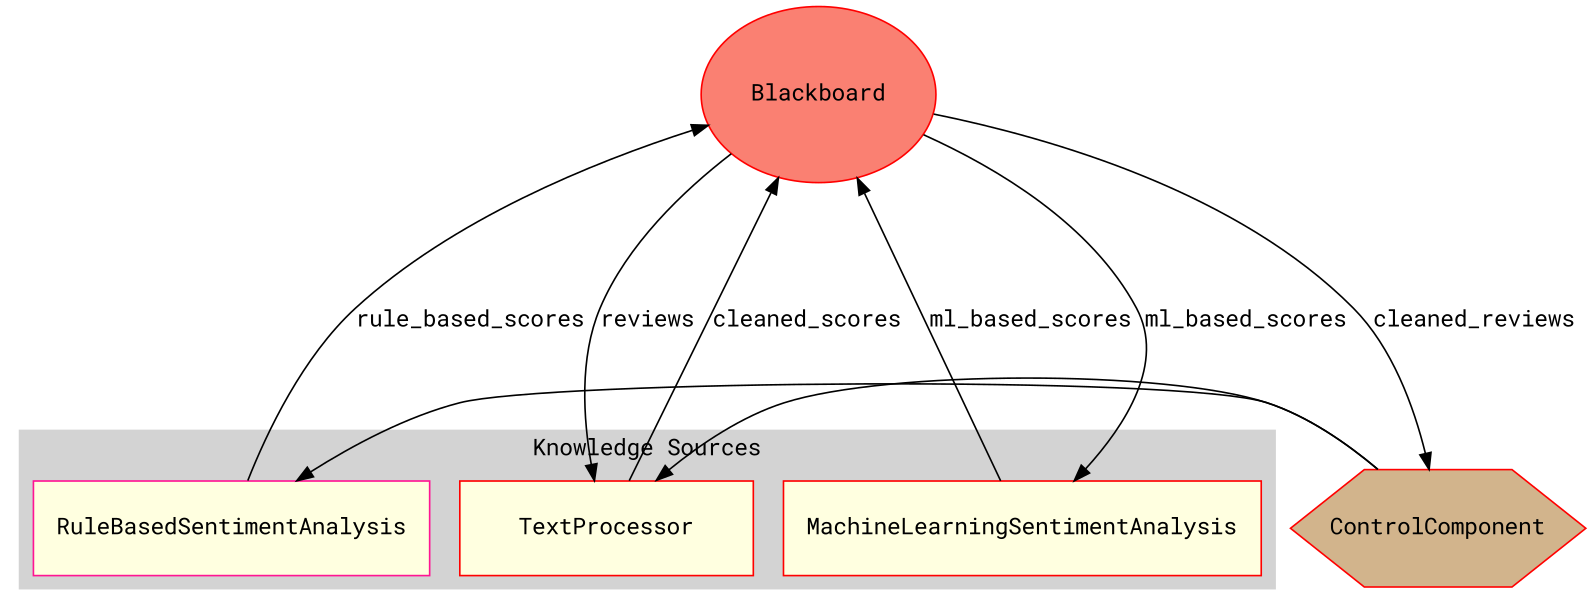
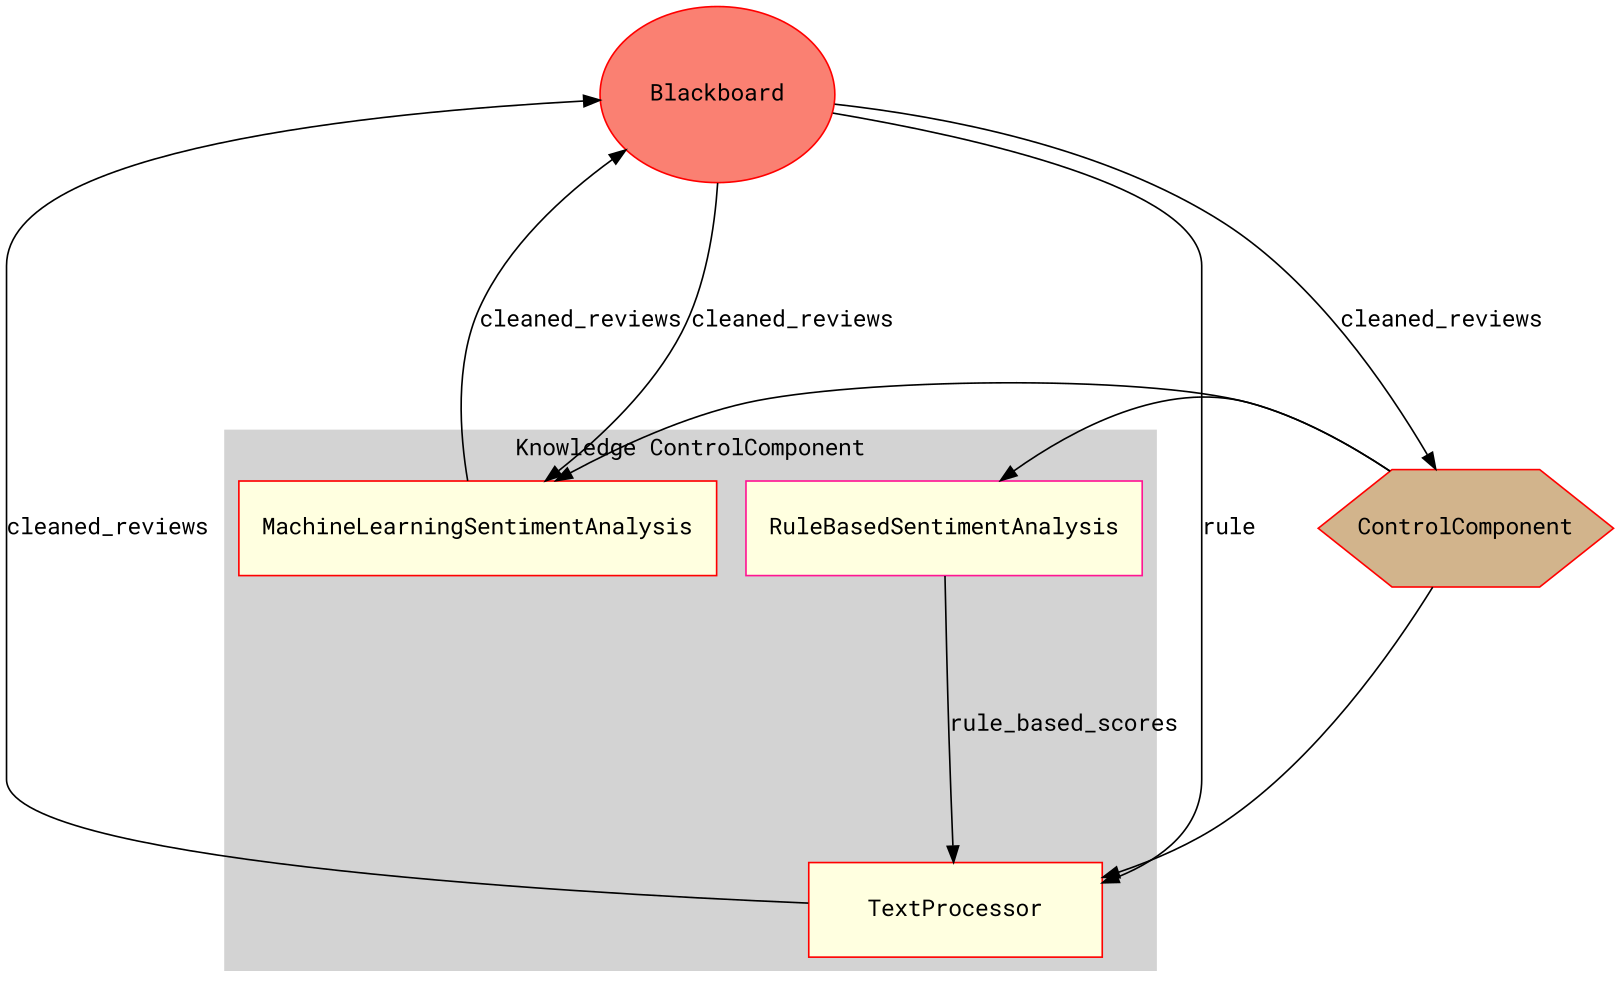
edge "RuleBasedSentimentAnalysis" -> "Blackboard": now "RuleBasedSentimentAnalysis" -> "TextProcessor"
edge "Blackboard" -> "TextProcessor": label "reviews" -> "rule"
edge "TextProcessor" -> "Blackboard": label "cleaned_scores" -> "cleaned_reviews"
edge "MachineLearningSentimentAnalysis" -> "Blackboard": label "ml_based_scores" -> "cleaned_reviews"
edge "Blackboard" -> "MachineLearningSentimentAnalysis": label "ml_based_scores" -> "cleaned_reviews"
edge "ControlComponent" -> "MachineLearningSentimentAnalysis": added
cluster "Knowledge Sources": label "Knowledge Sources" -> "Knowledge ControlComponent"
